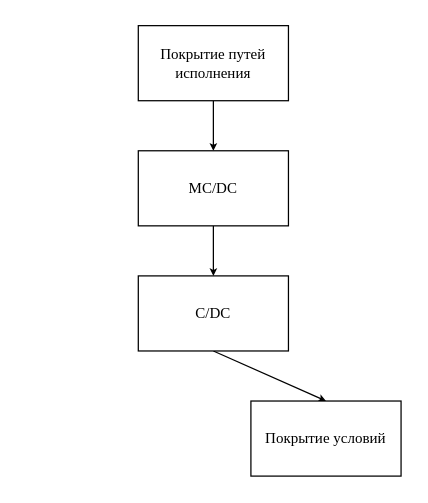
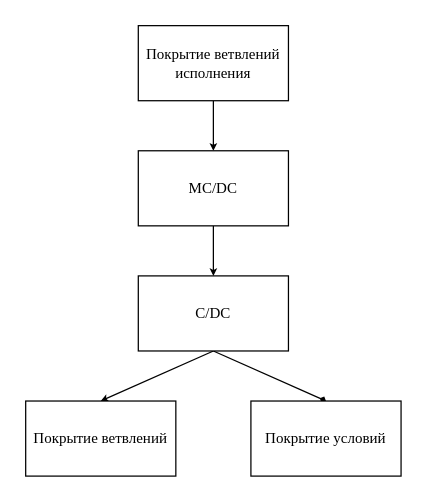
node "Покрытие путей исполнения": label "Покрытие путей исполнения" -> "Покрытие ветвлений исполнения"
edge "C/DC" -> "Покрытие ветвлений": added
edge "C/DC" -> "Покрытие условий": arrowhead classic -> diamond
node "Покрытие ветвлений": added
